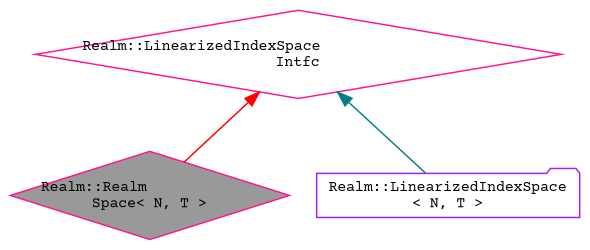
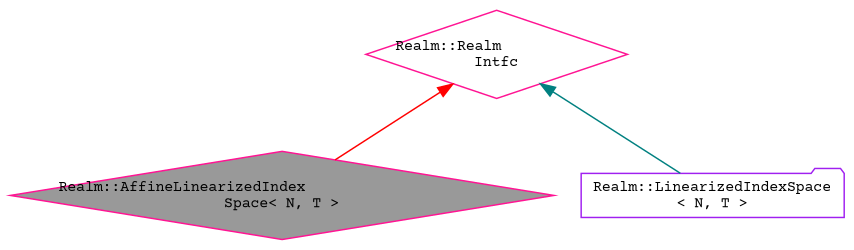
node "Realm::LinearizedIndexSpace Intfc": label "Realm::LinearizedIndexSpace Intfc" -> "Realm::Realm Intfc"
node "Realm::Realm Space< N, T >": label "Realm::Realm Space< N, T >" -> "Realm::AffineLinearizedIndex Space< N, T >"
